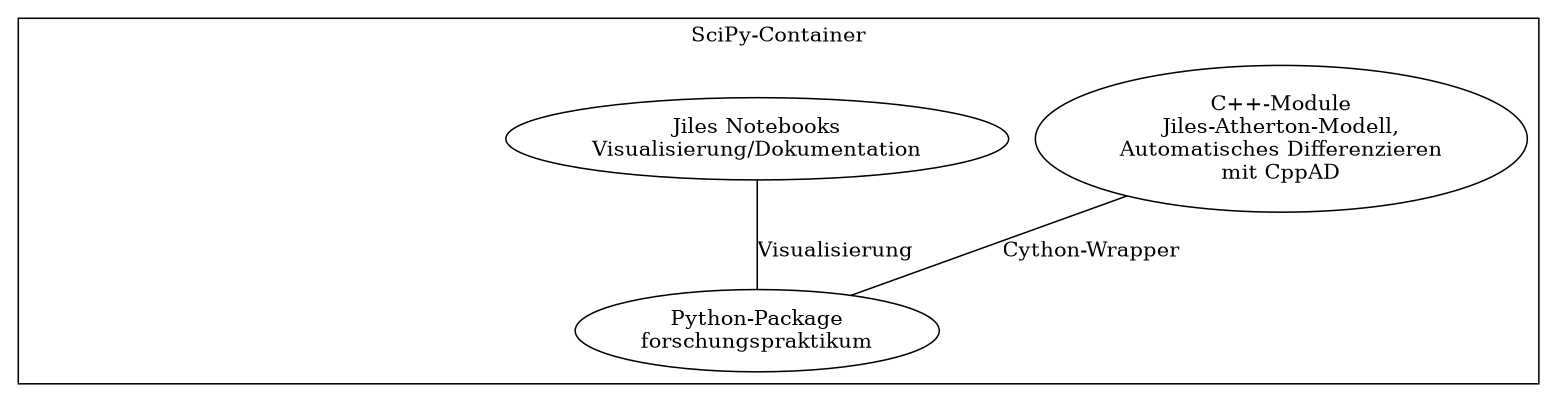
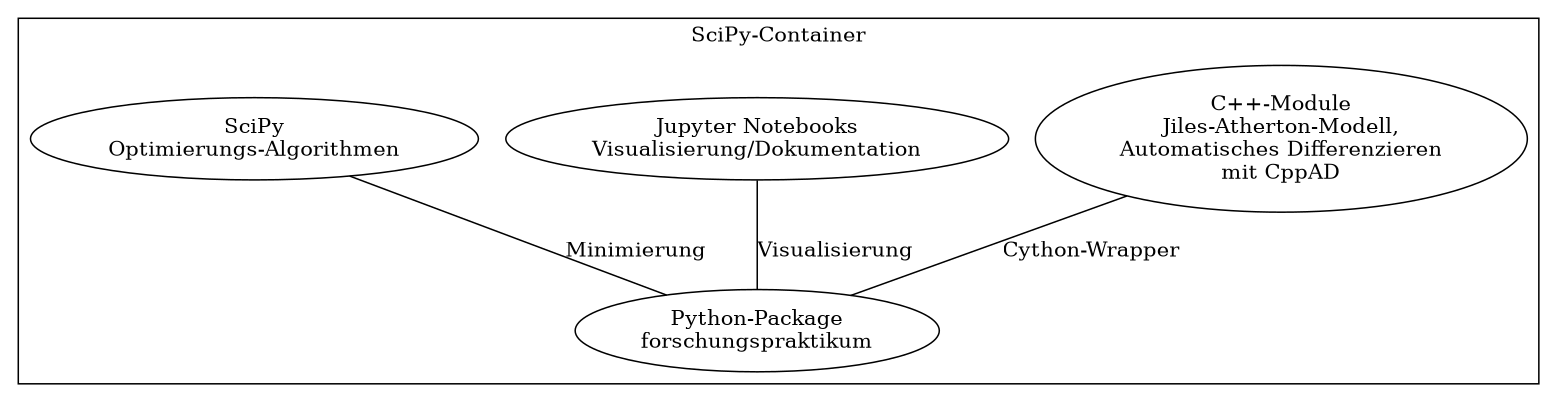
node "SciPy Optimierungs-Algorithmen": added
node "Jiles Notebooks Visualisierung/Dokumentation": label "Jiles Notebooks Visualisierung/Dokumentation" -> "Jupyter Notebooks Visualisierung/Dokumentation"
